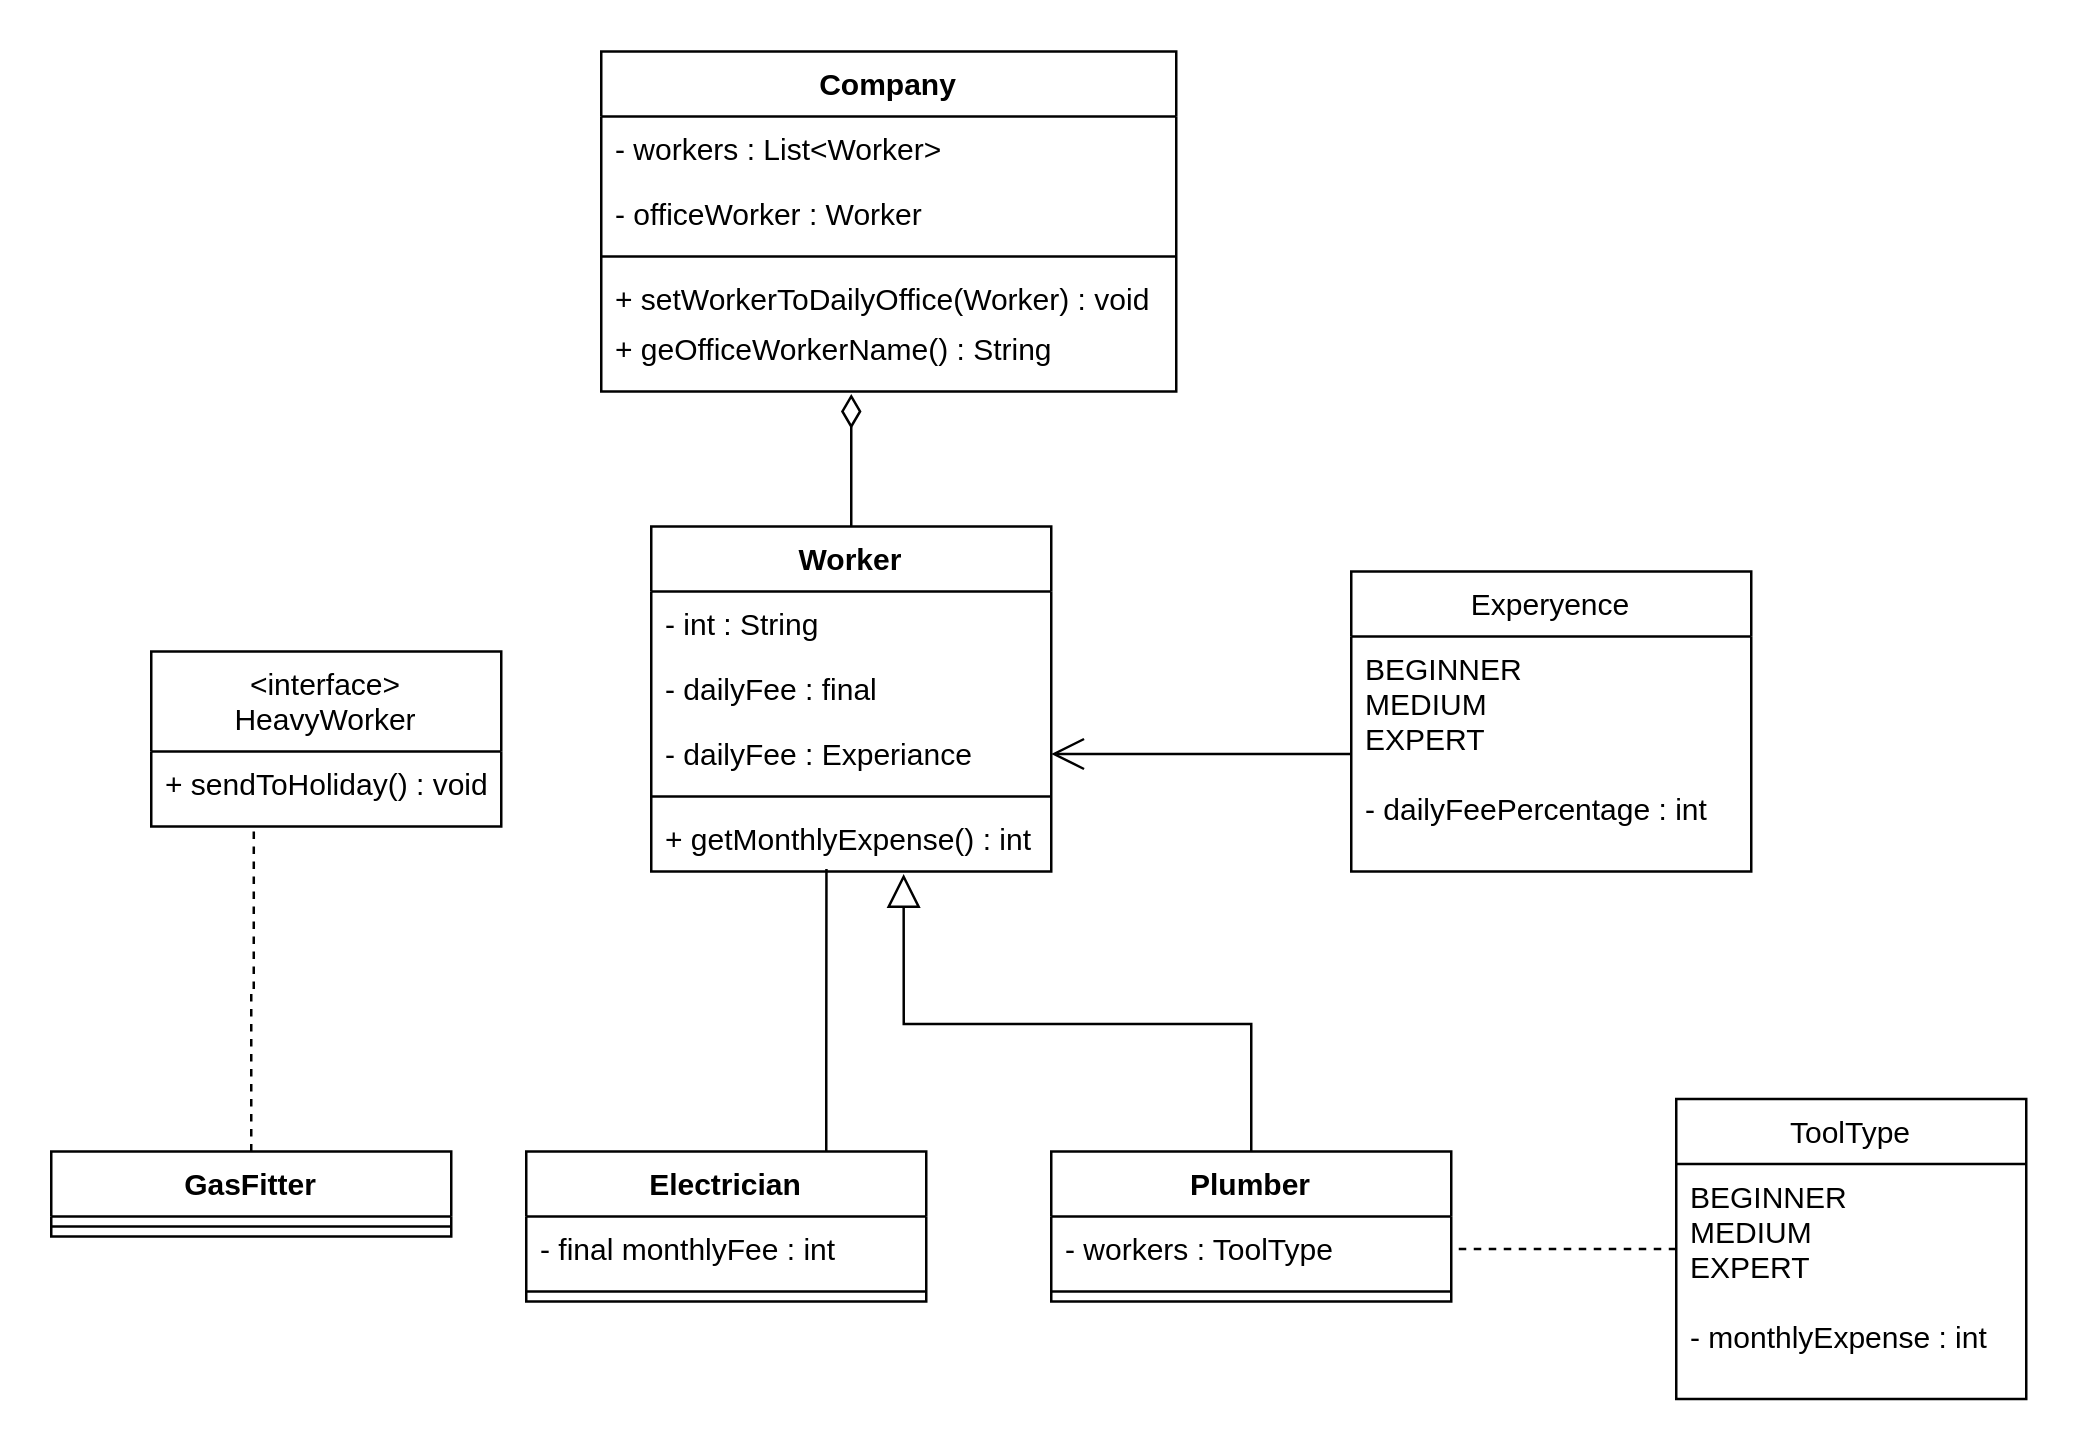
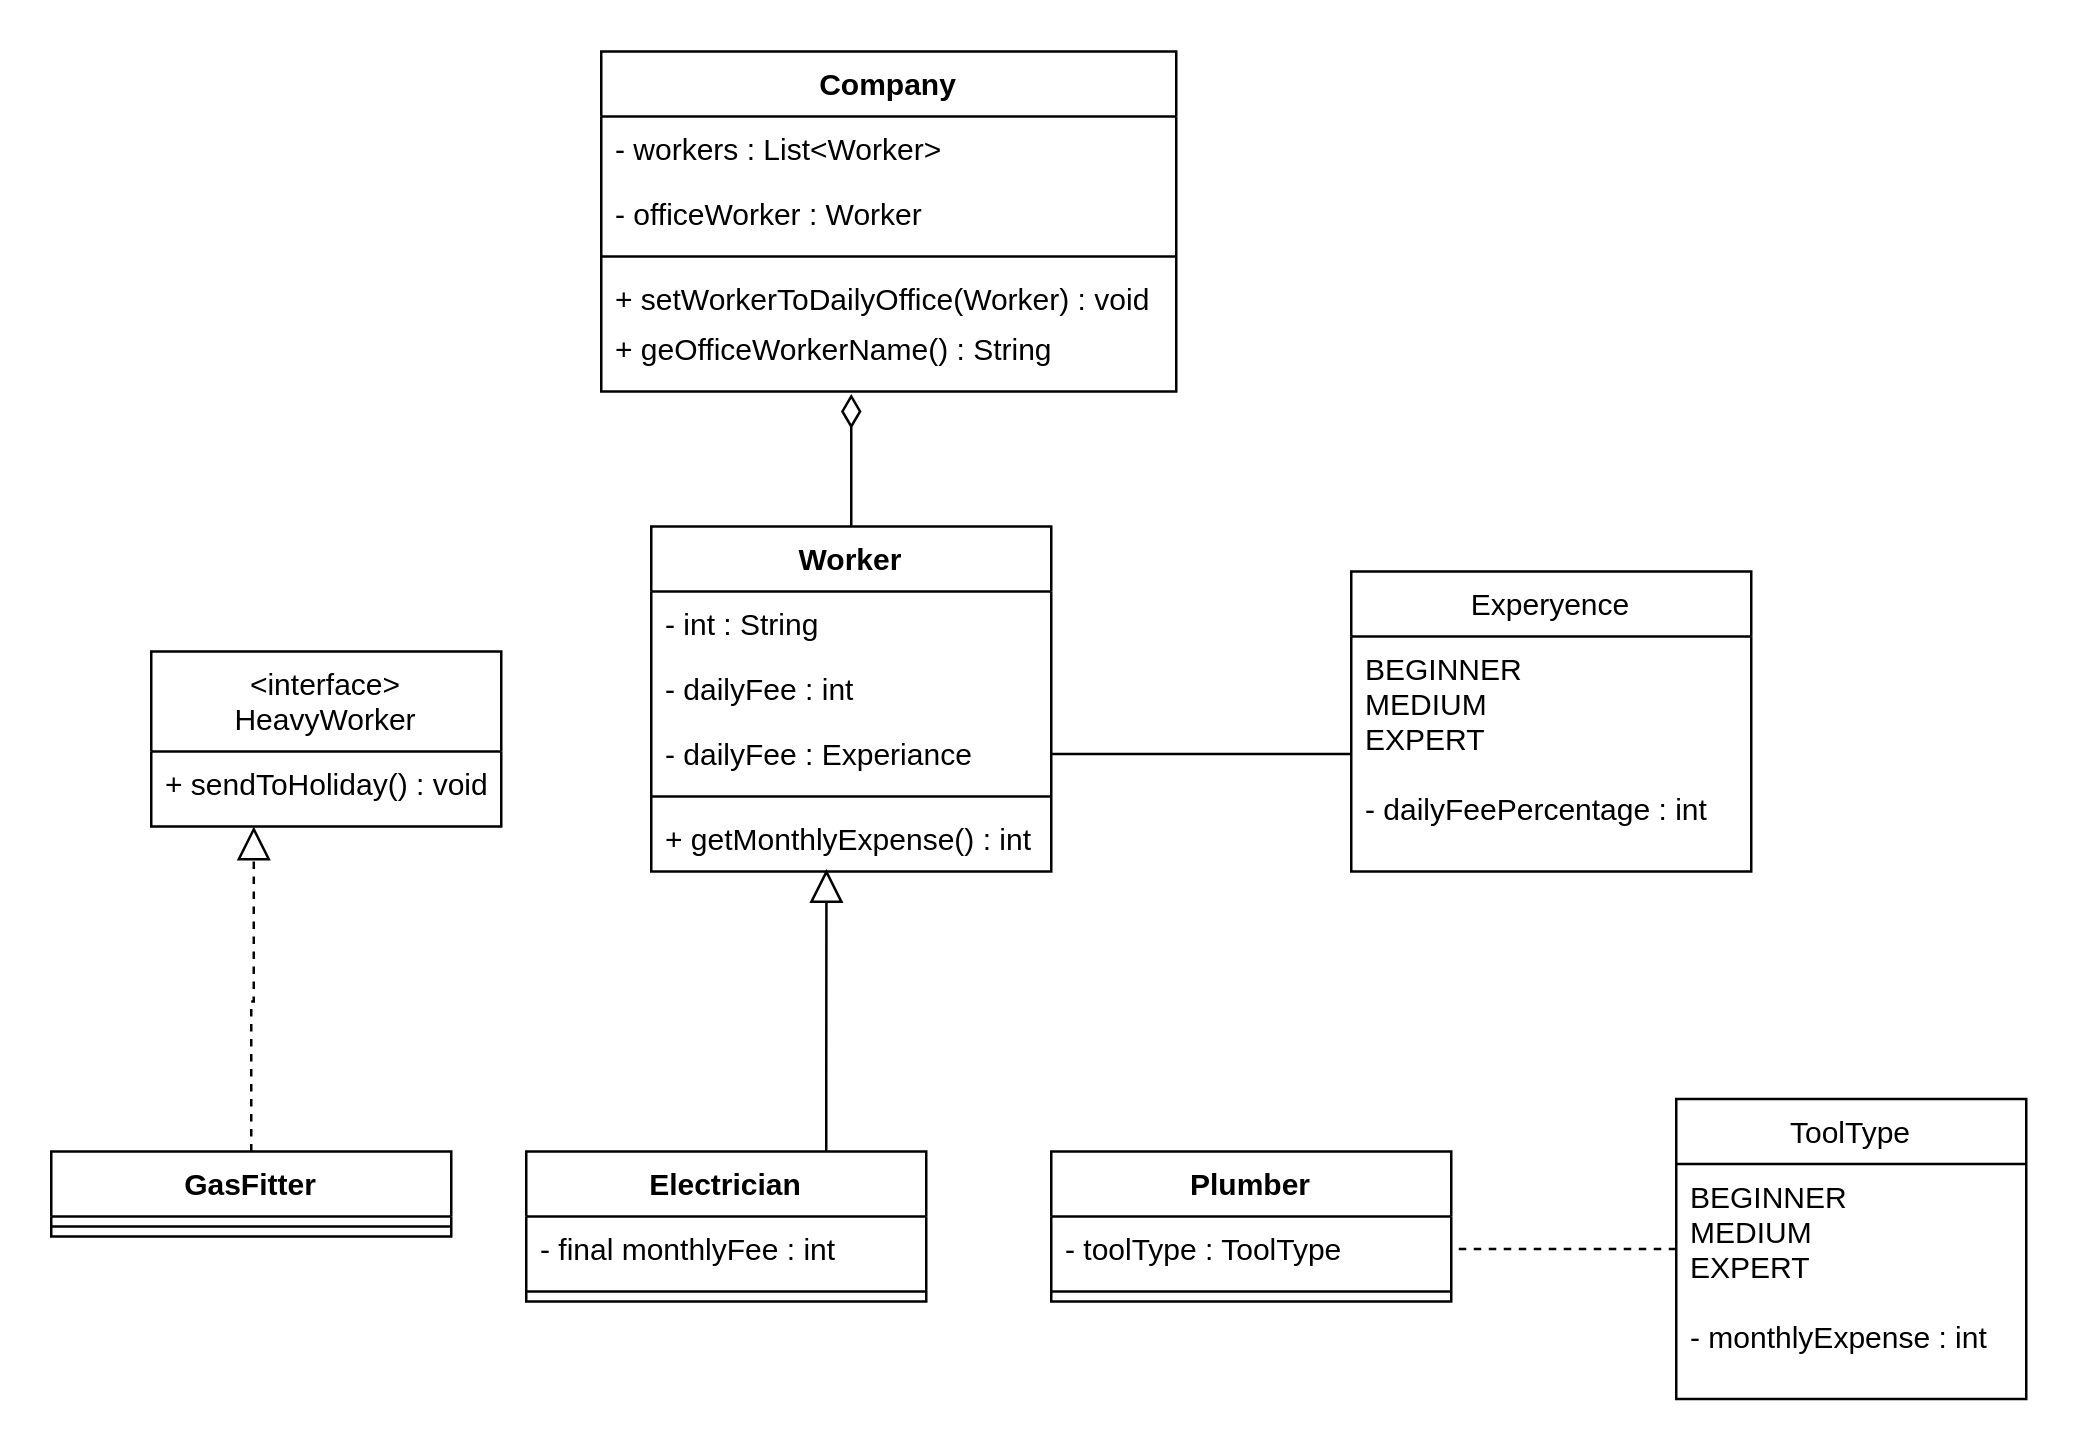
node "- dailyFee : final": label "- dailyFee : final" -> "- dailyFee : int"
edge "BEGINNER MEDIUM EXPERT - dailyFeePercentage : int" -> "- dailyFee : Experiance": arrowhead open -> none
edge "+ sendToHoliday() : void" -- "GasFitter": arrowhead none -> block
edge "+ getMonthlyExpense() : int" -- "Electrician": arrowhead none -> block
edge "Plumber" -> "+ getMonthlyExpense() : int": removed
node "- workers : ToolType": label "- workers : ToolType" -> "- toolType : ToolType"
